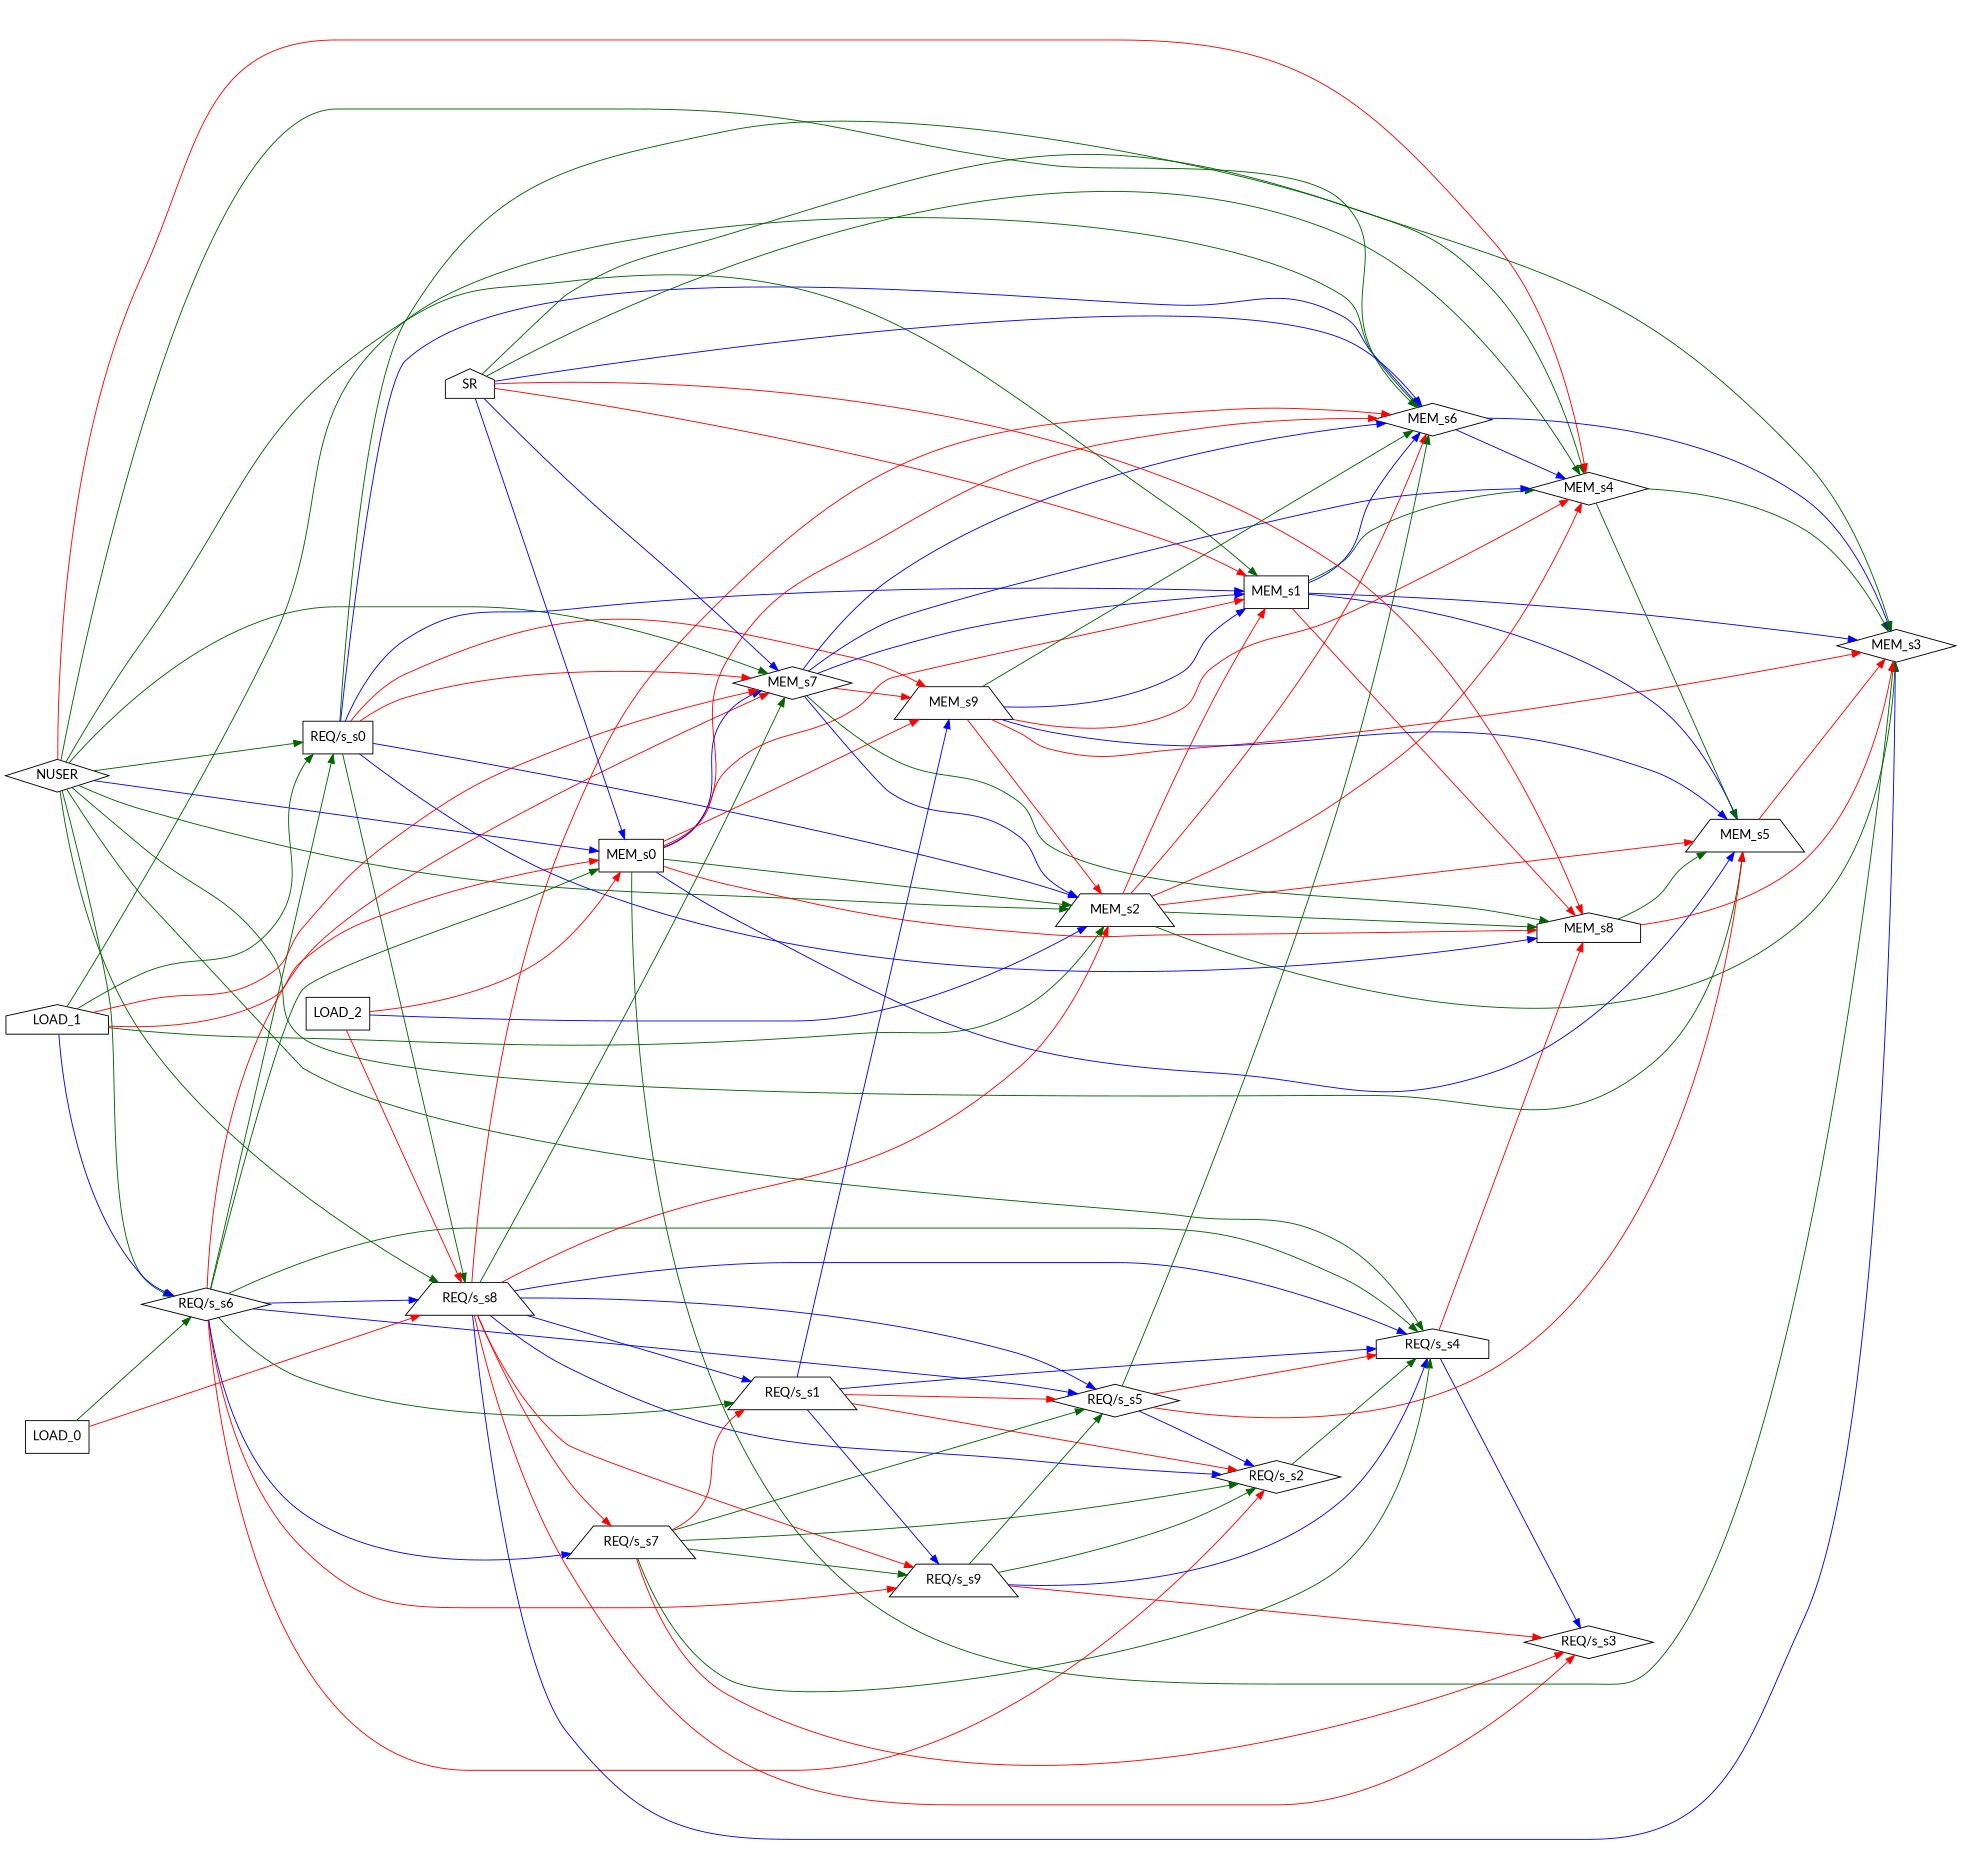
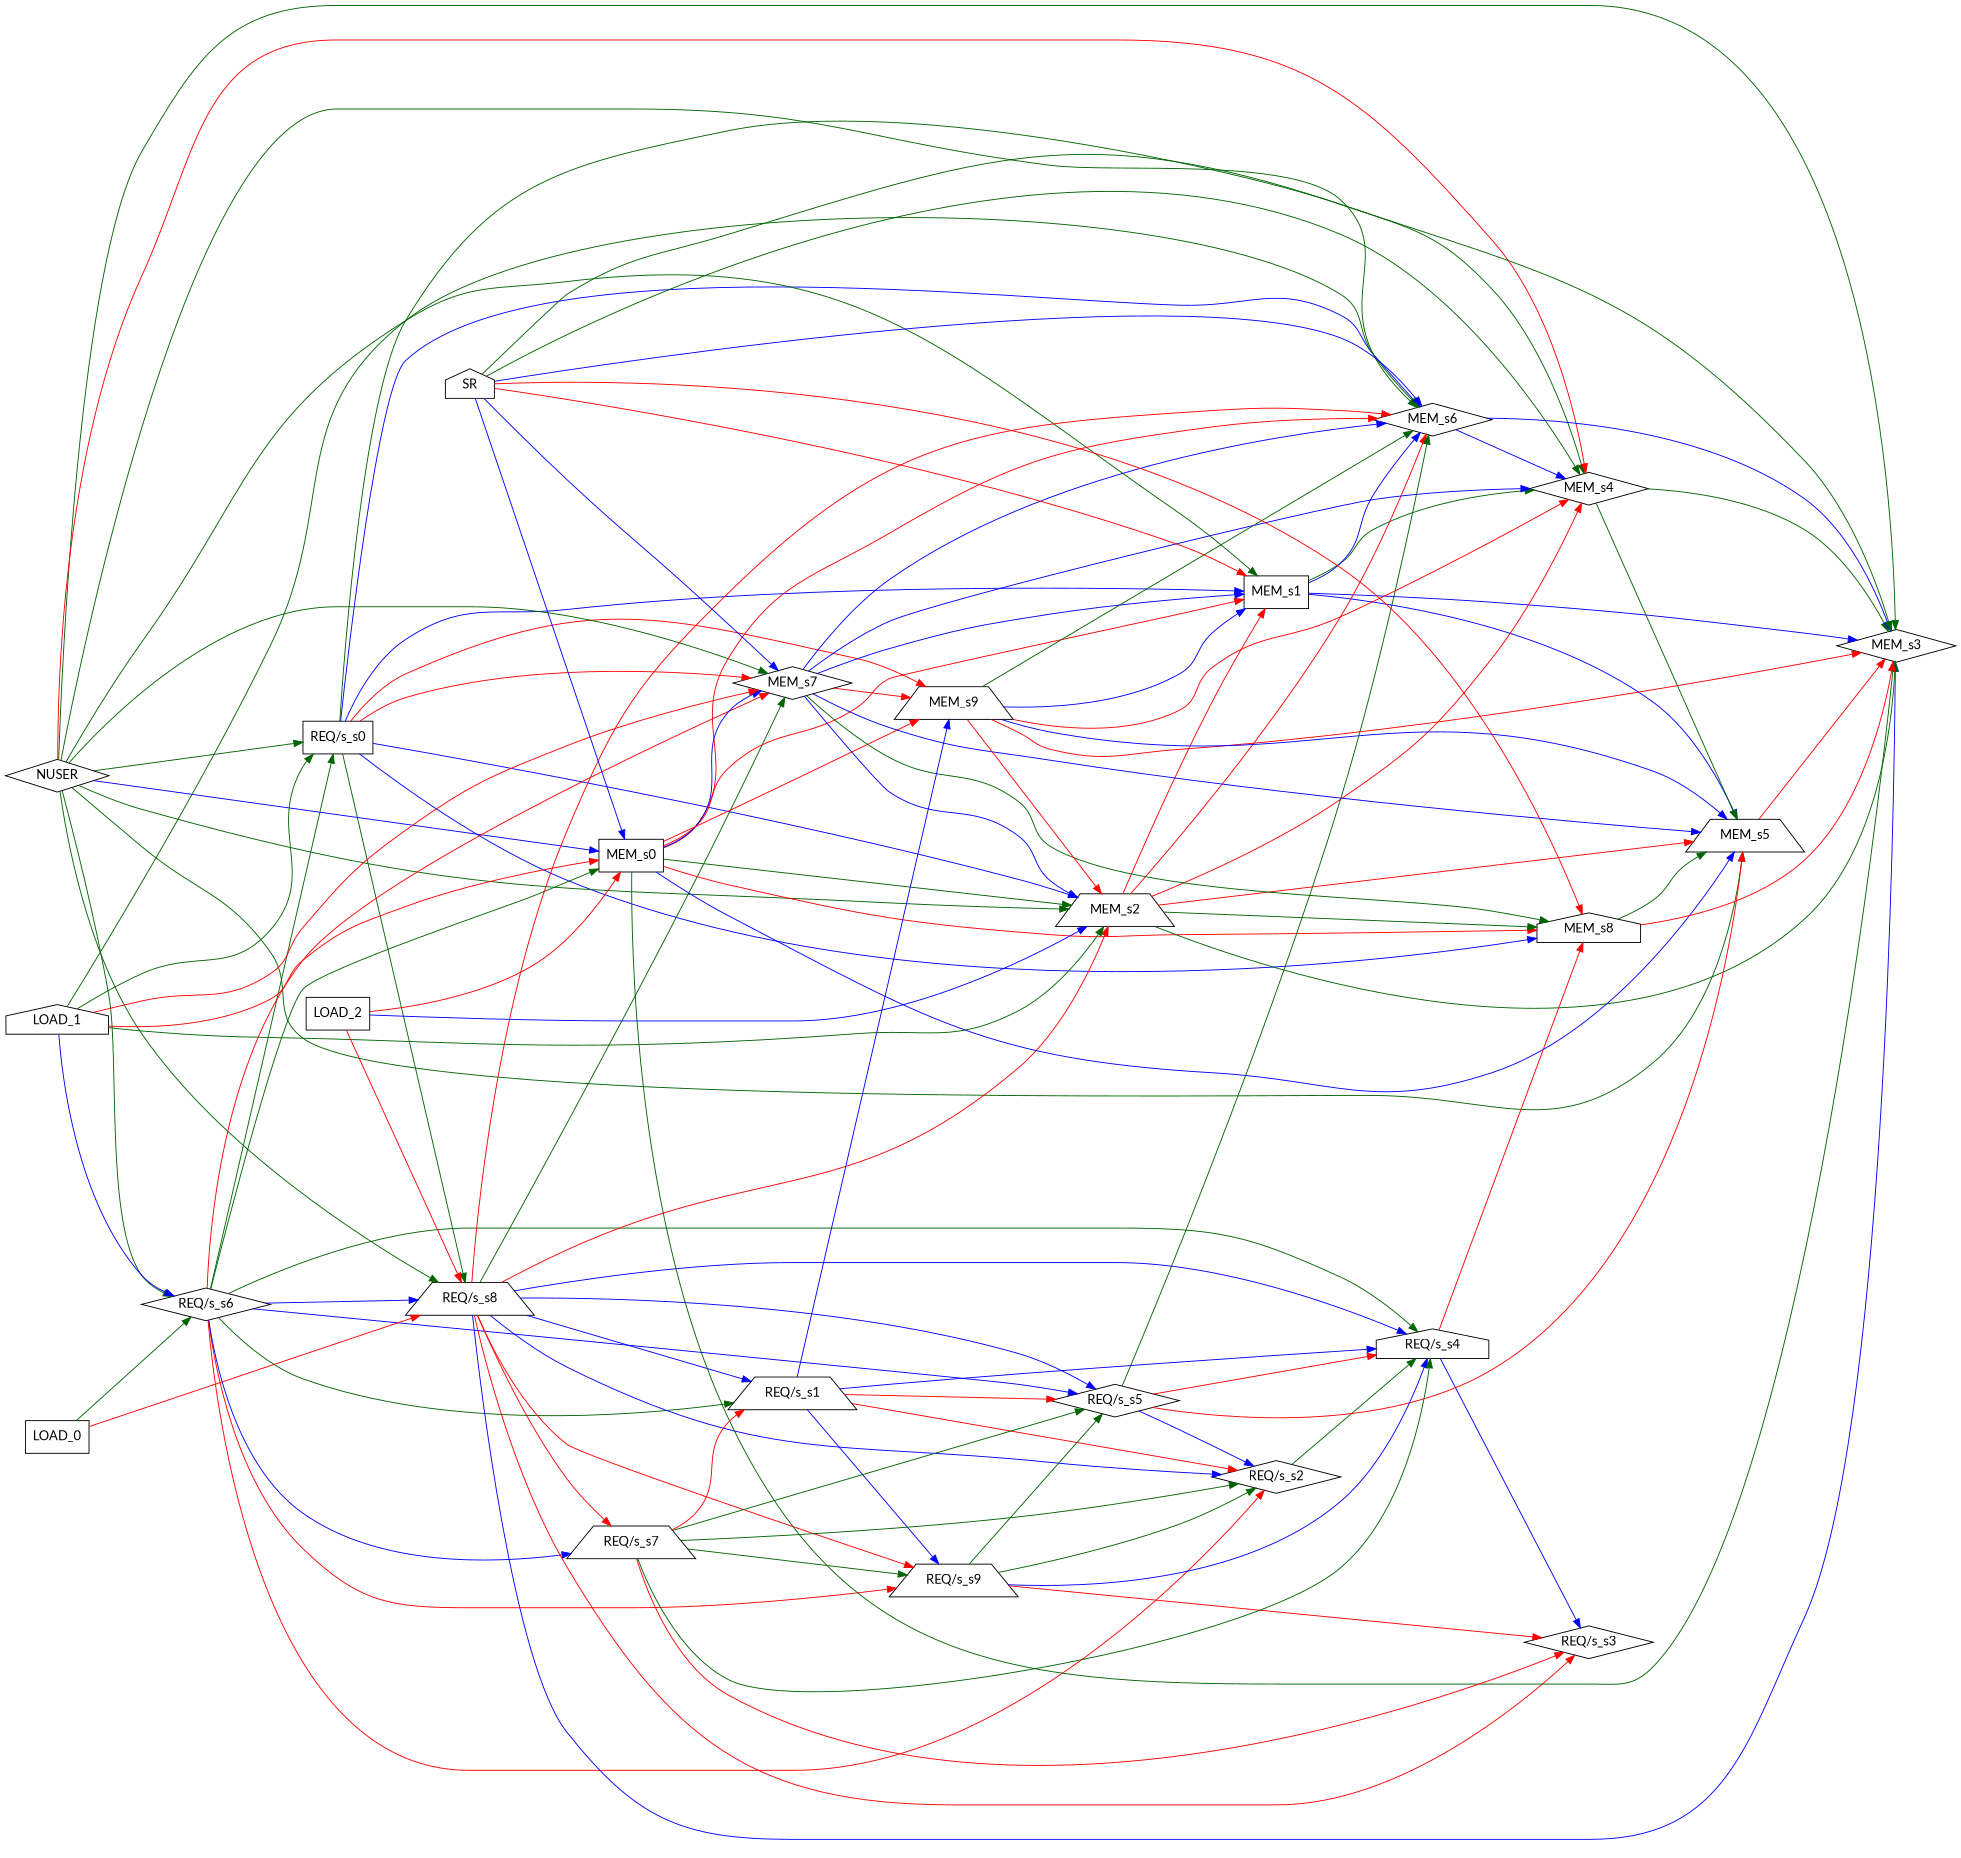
edge "MEM_s1" -> "MEM_s8": removed
edge "MEM_s7" -> "MEM_s5": added
edge "NUSER" -> "REQ/s_s4": now "NUSER" -> "MEM_s3"
